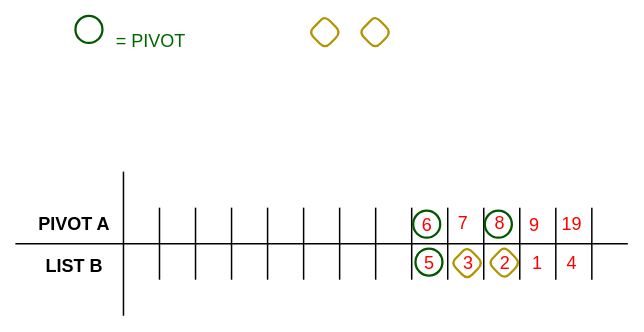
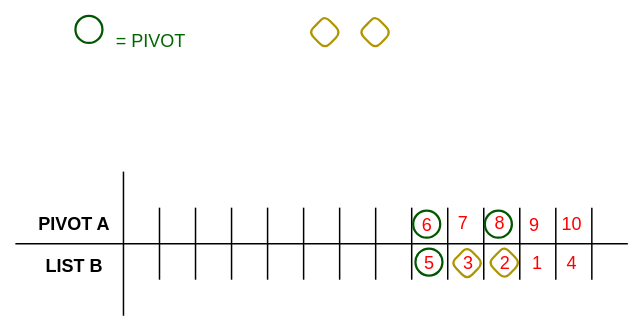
node "19": label "19" -> "10"
